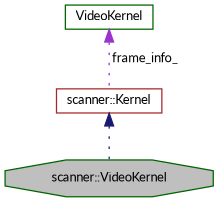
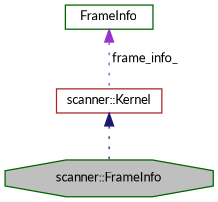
node "VideoKernel": label "VideoKernel" -> "FrameInfo"
node "scanner::VideoKernel": label "scanner::VideoKernel" -> "scanner::FrameInfo"
